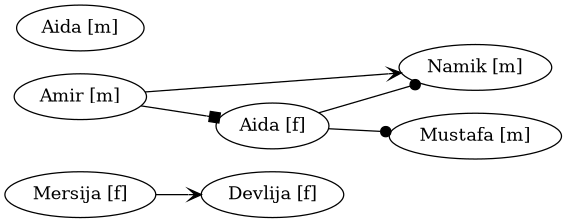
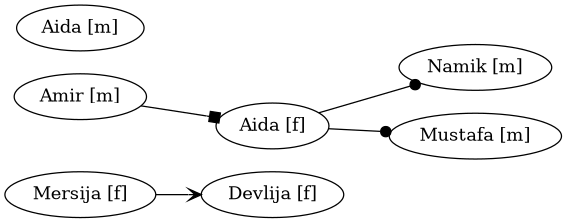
edge "Amir [m]" -> "Namik [m]": removed
